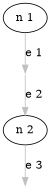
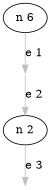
node "n 1": label "n 1" -> "n 6"
